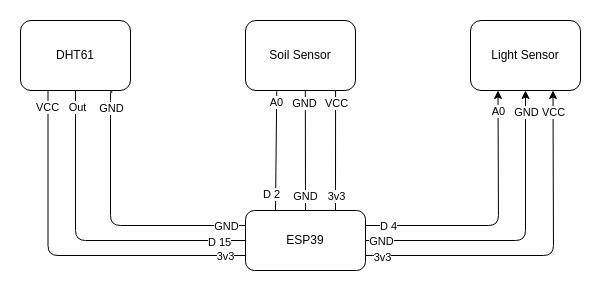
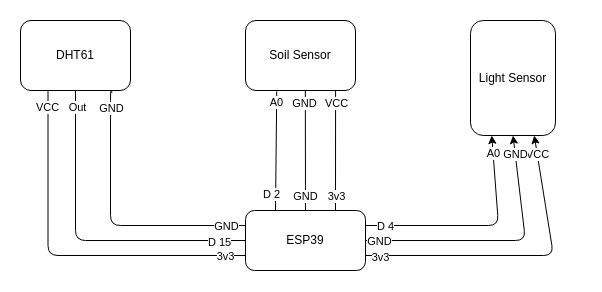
node "Light Sensor": size 110x70 -> 85x115
